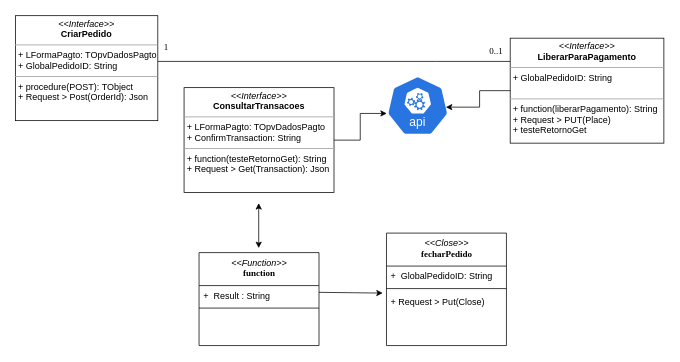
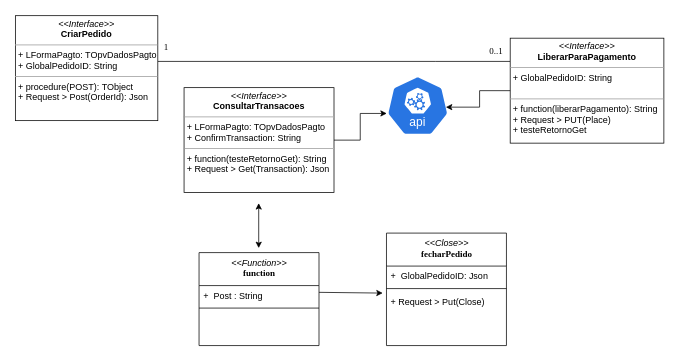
node "+ GlobalPedidoID: String": label "+ GlobalPedidoID: String" -> "+ GlobalPedidoID: Json"
node "+ Result : String": label "+ Result : String" -> "+ Post : String"
